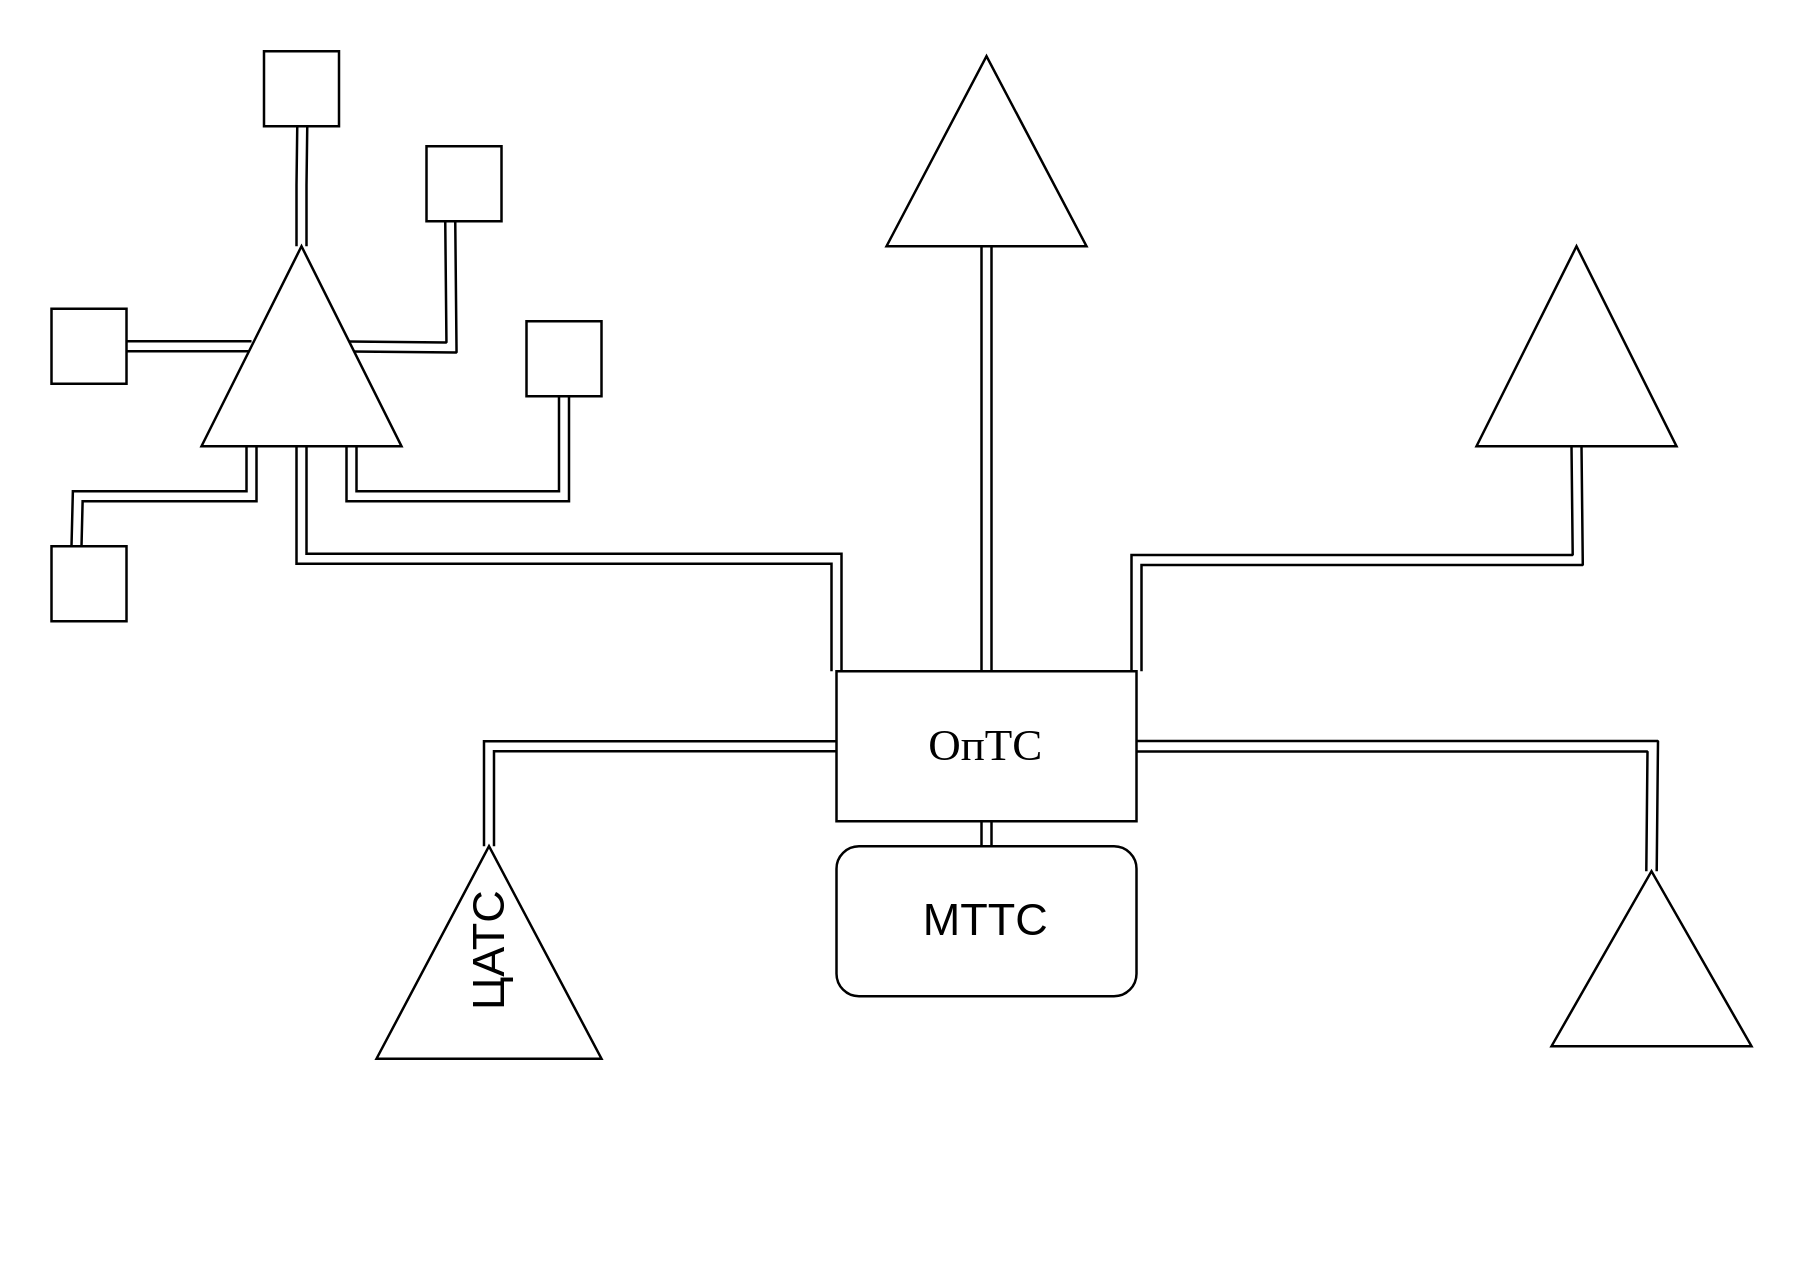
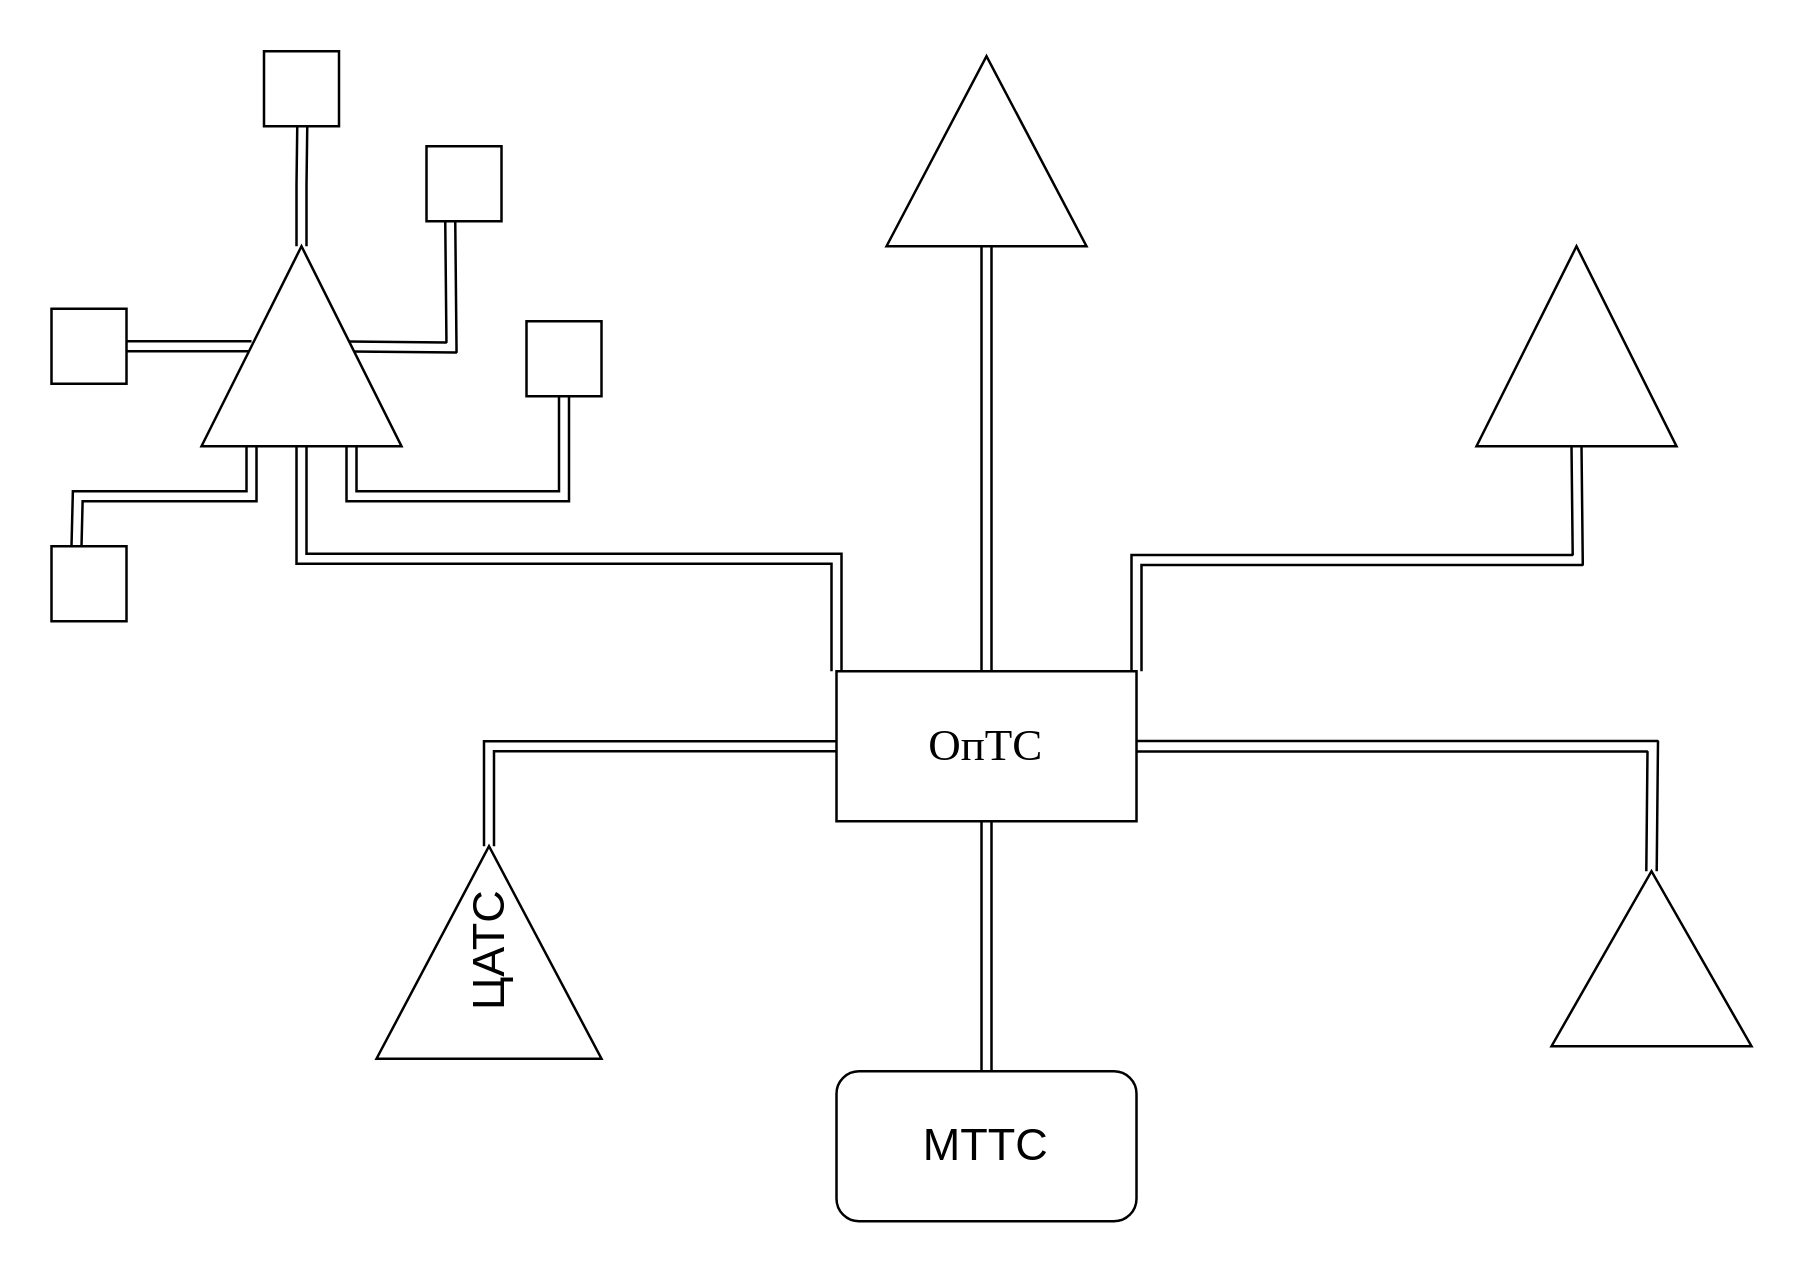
node "МТТС": moved (986, 921) -> (986, 1146)
